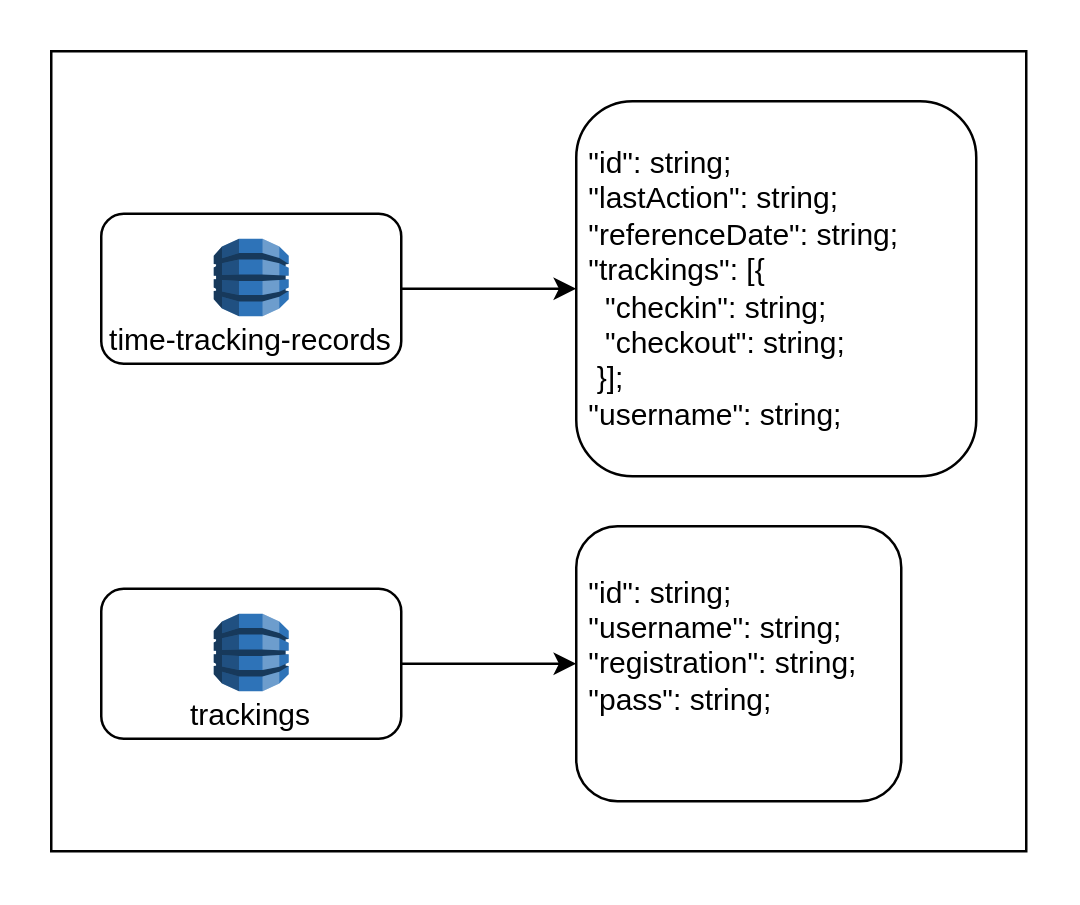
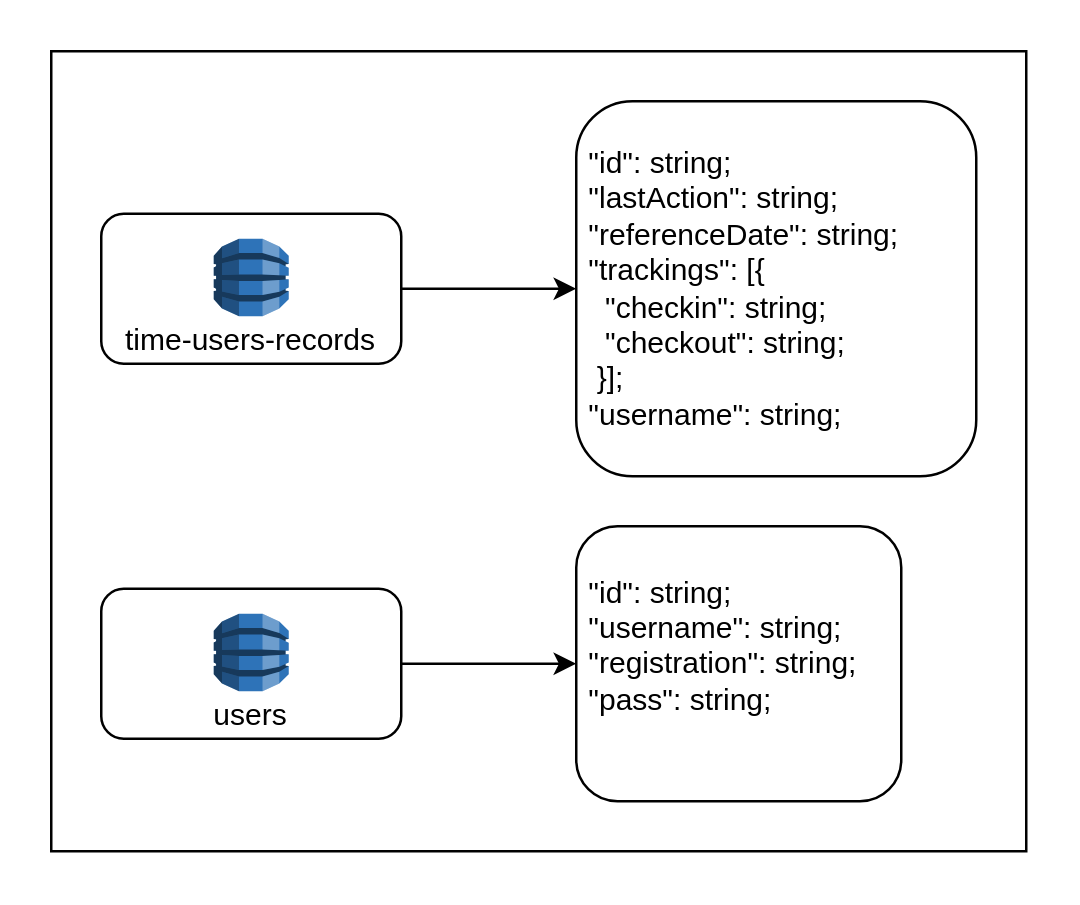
node "time-tracking-records": label "time-tracking-records" -> "time-users-records"
node "trackings": label "trackings" -> "users"
